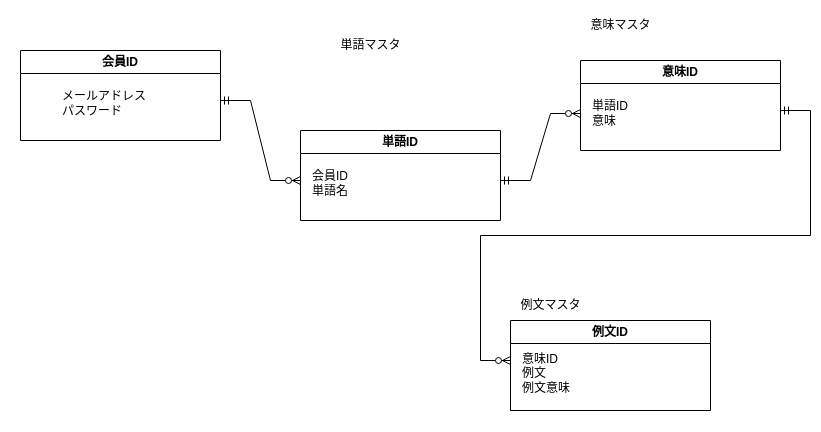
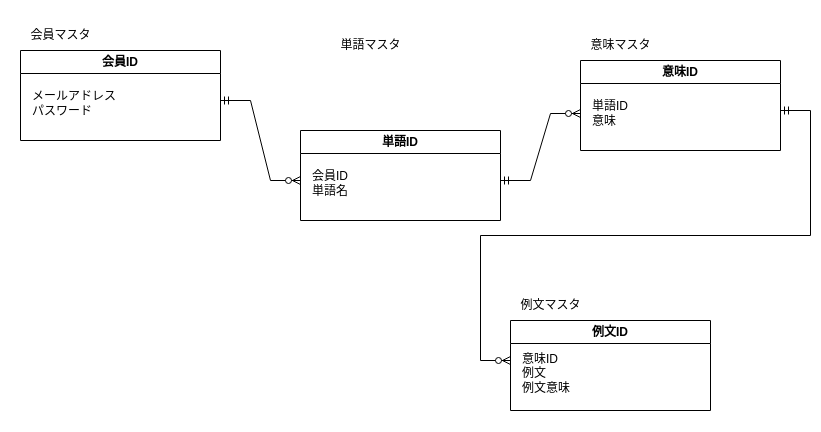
node "意味マスタ": moved (621, 26) -> (621, 46)
node "会員マスタ": added
node "メールアドレス パスワード": moved (116, 104) -> (86, 104)
